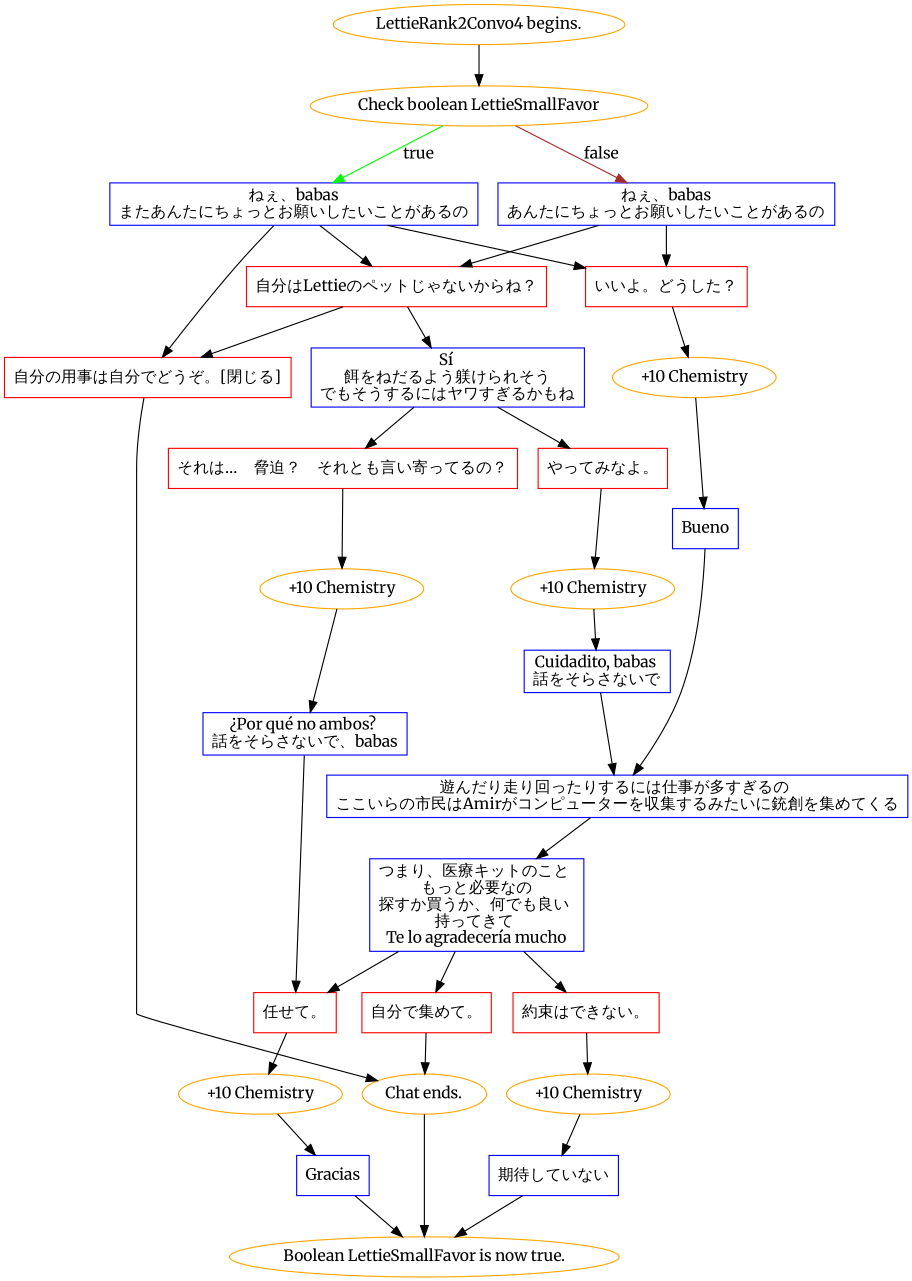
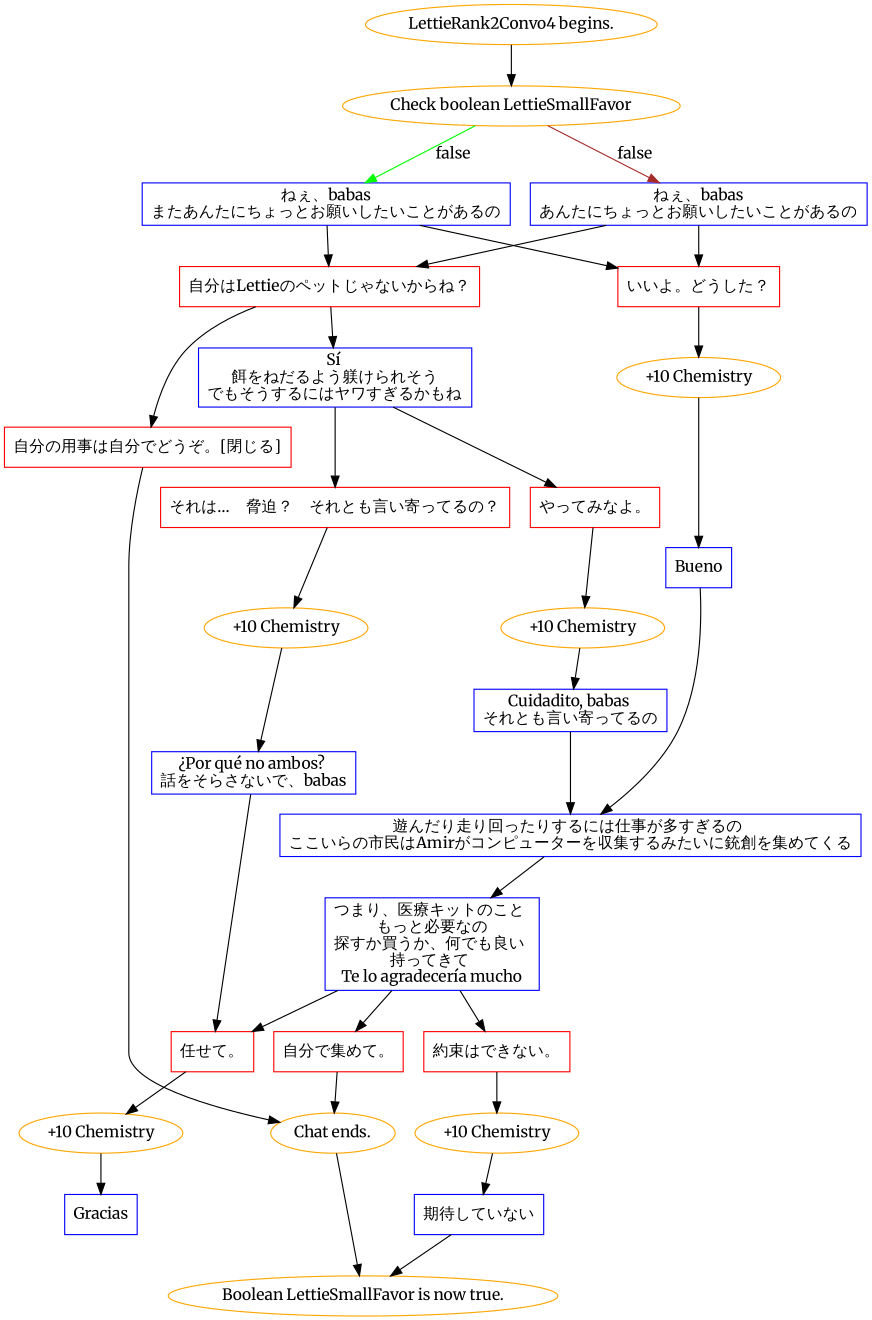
edge "Check boolean LettieSmallFavor" -> "ねぇ、babas またあんたにちょっとお願いしたいことがあるの": label "true" -> "false"
edge "ねぇ、babas またあんたにちょっとお願いしたいことがあるの" -> "自分の用事は自分でどうぞ。[閉じる]": removed
node "Cuidadito, babas 話をそらさないで": label "Cuidadito, babas 話をそらさないで" -> "Cuidadito, babas それとも言い寄ってるの"
edge "Gracias" -> "Boolean LettieSmallFavor is now true.": removed
